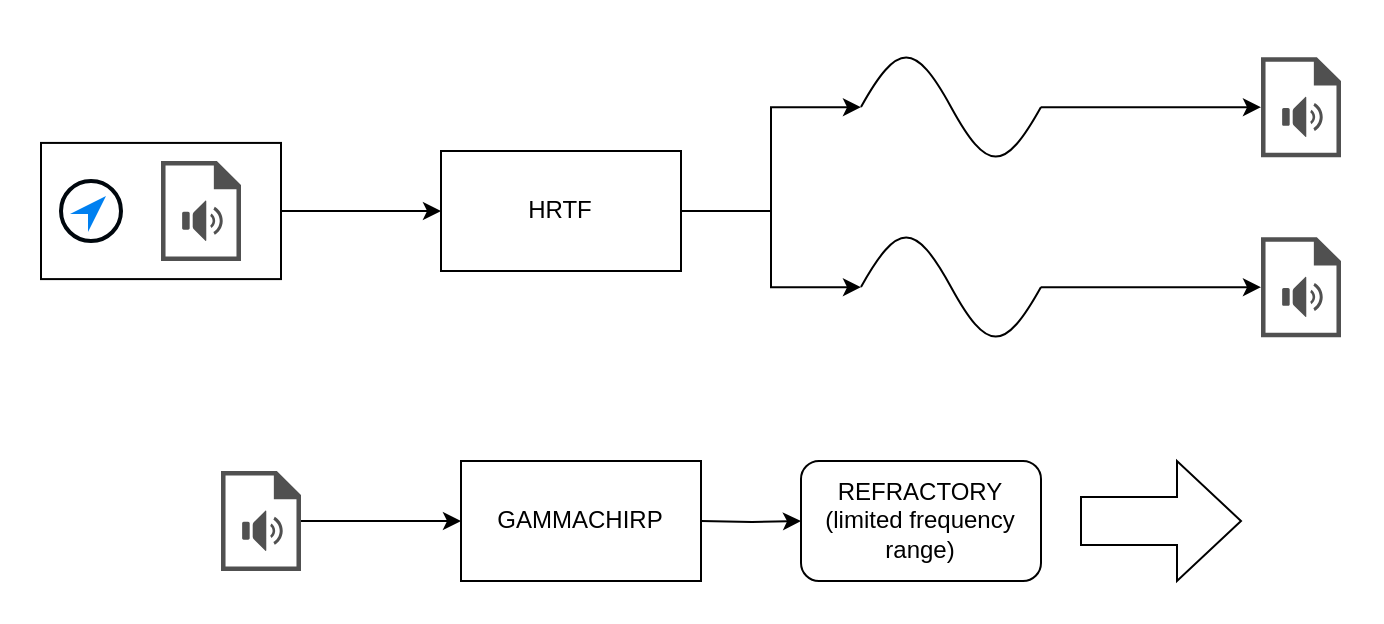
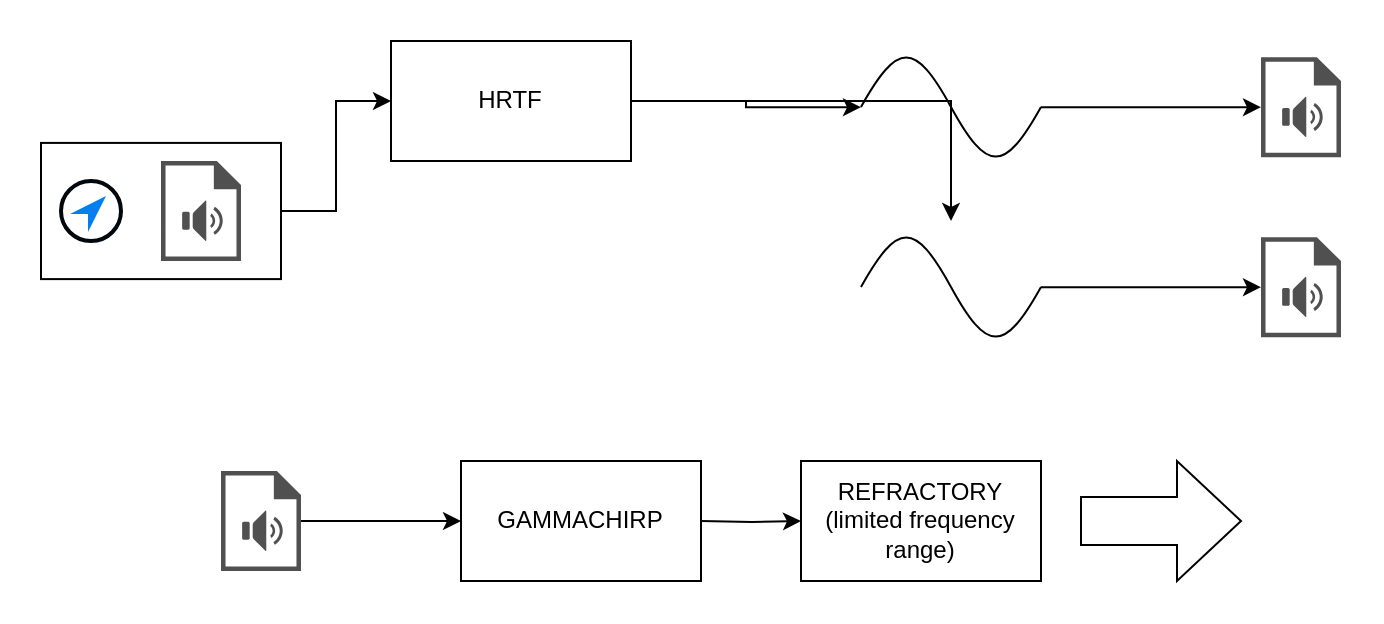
node "HRTF": moved (561, 211) -> (511, 101)
node "REFRACTORY (limited frequency range)": shape rounded rectangle -> rectangle
